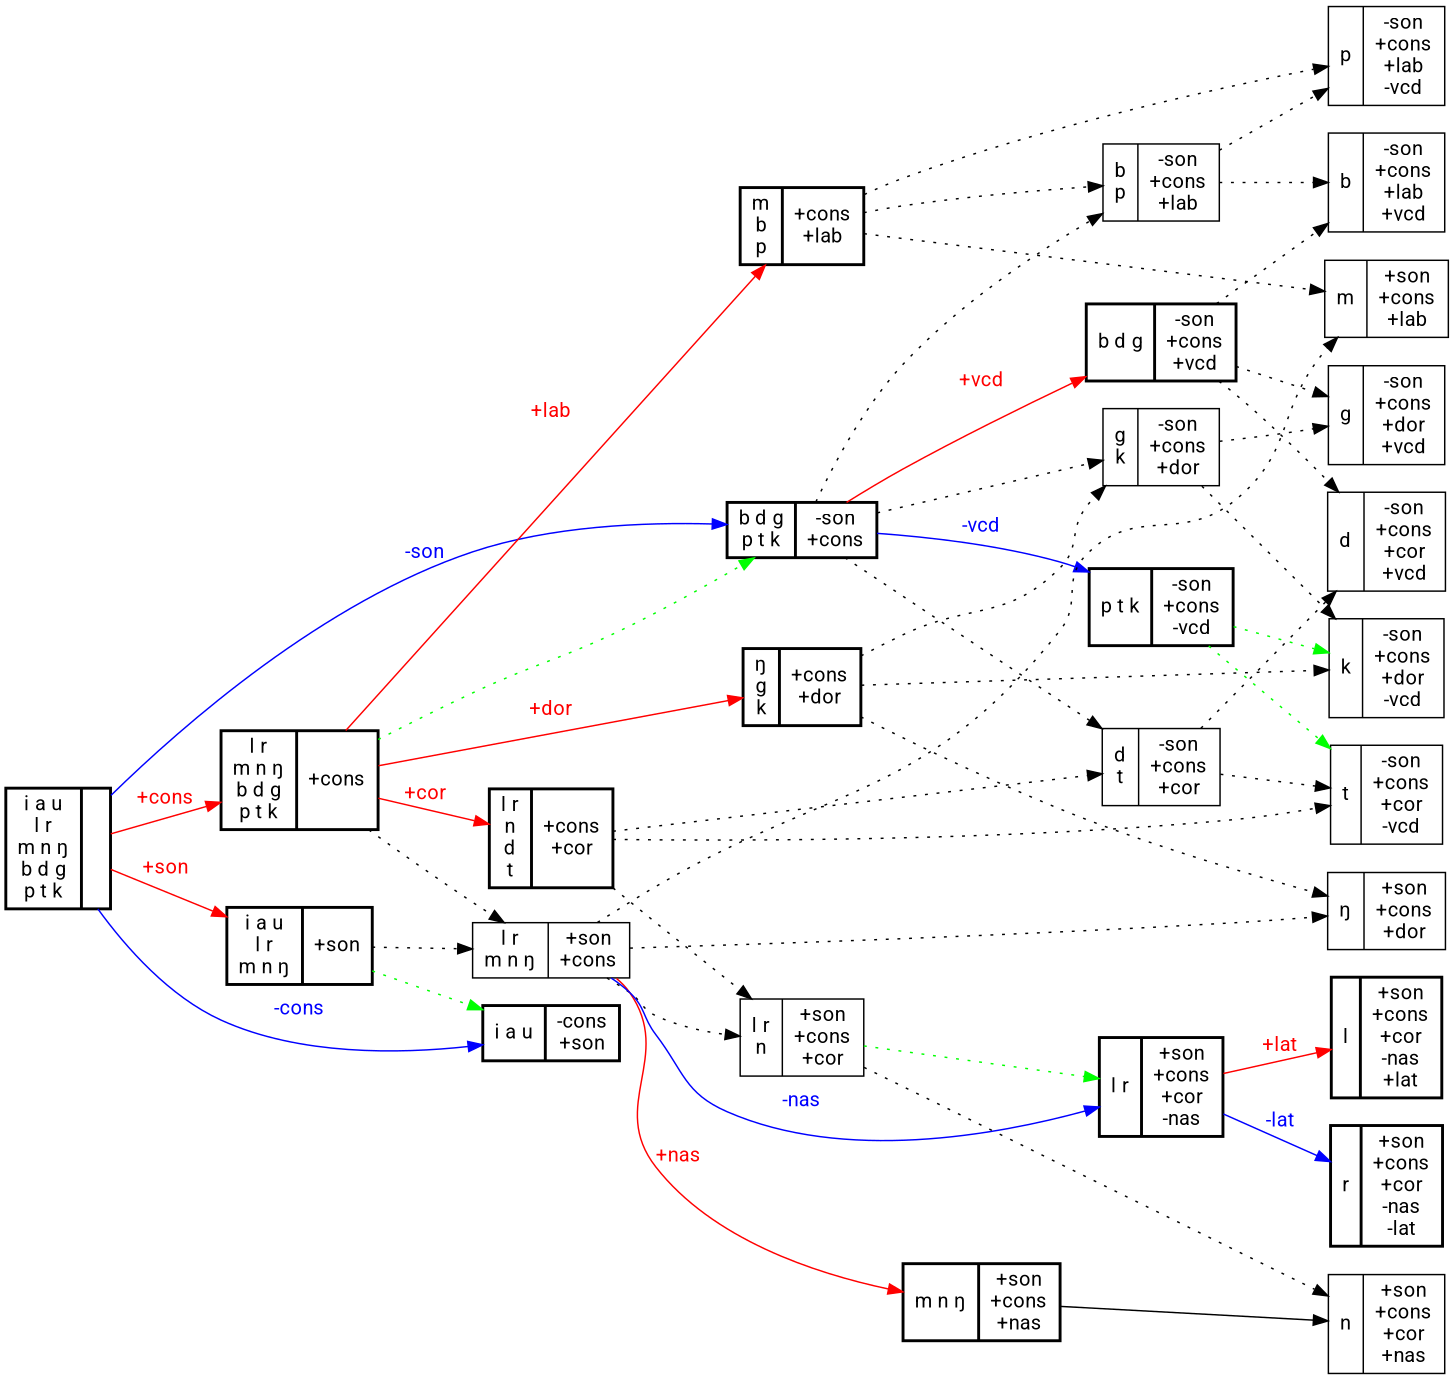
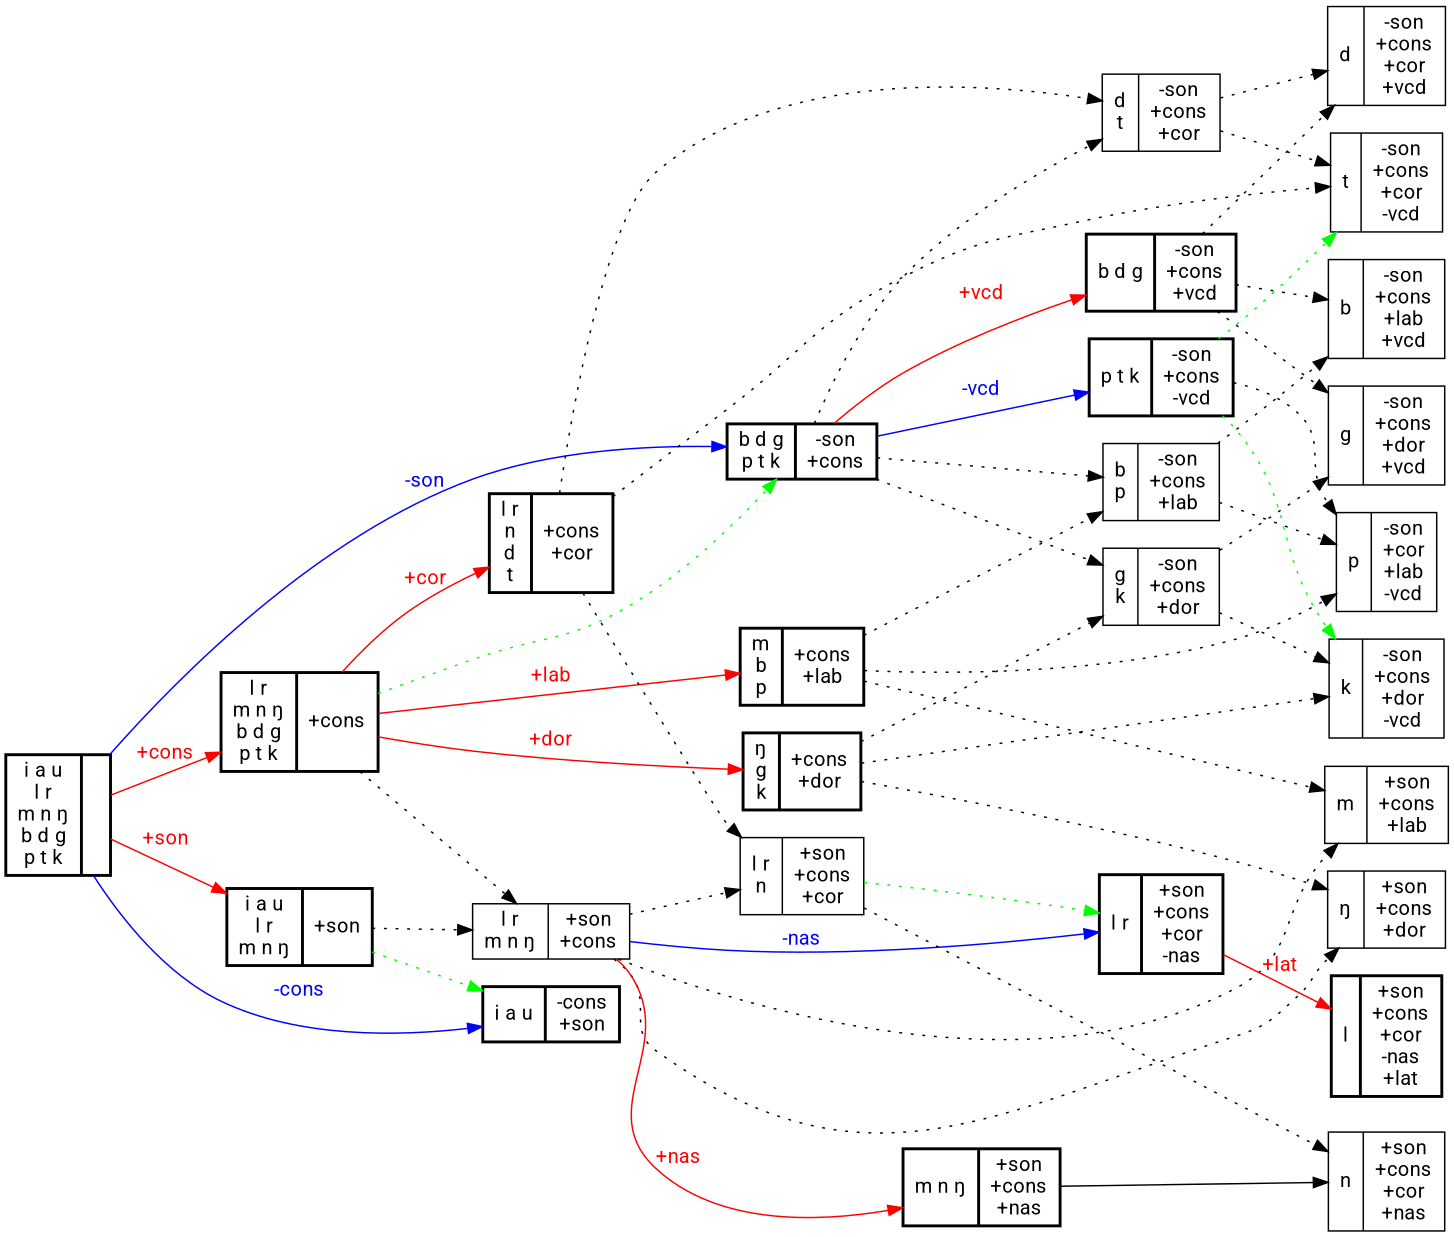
node "p": text "+cons" -> "+cor"
edge "p t k" -> "p": added
node "r": removed
